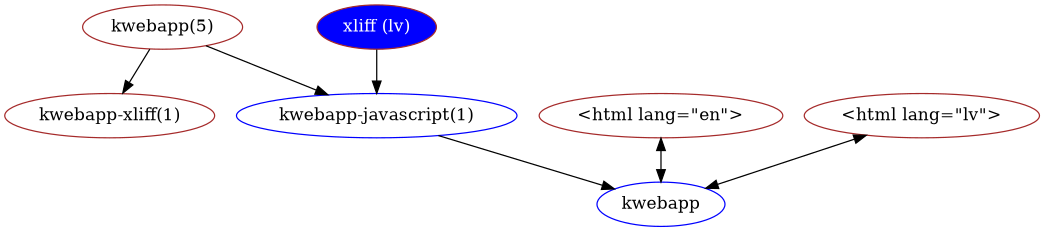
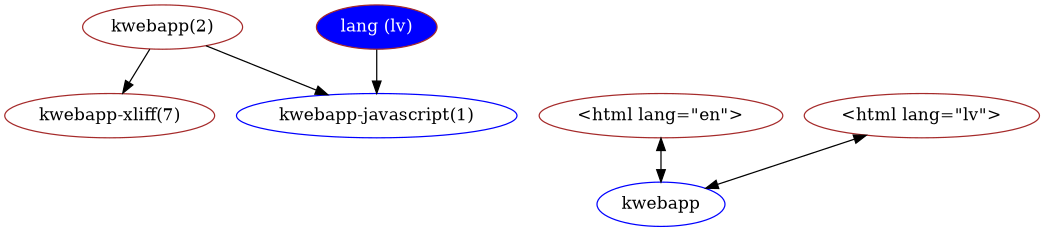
node "kwebapp(5)": label "kwebapp(5)" -> "kwebapp(2)"
node "xliff (lv)": label "xliff (lv)" -> "lang (lv)"
node "kwebapp-xliff(1)": label "kwebapp-xliff(1)" -> "kwebapp-xliff(7)"
edge "kwebapp-javascript(1)" -> "kwebapp": removed
